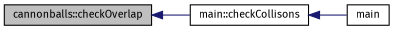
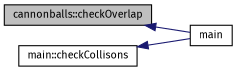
edge "main::checkCollisons" -> "cannonballs::checkOverlap": now "main" -> "cannonballs::checkOverlap"
